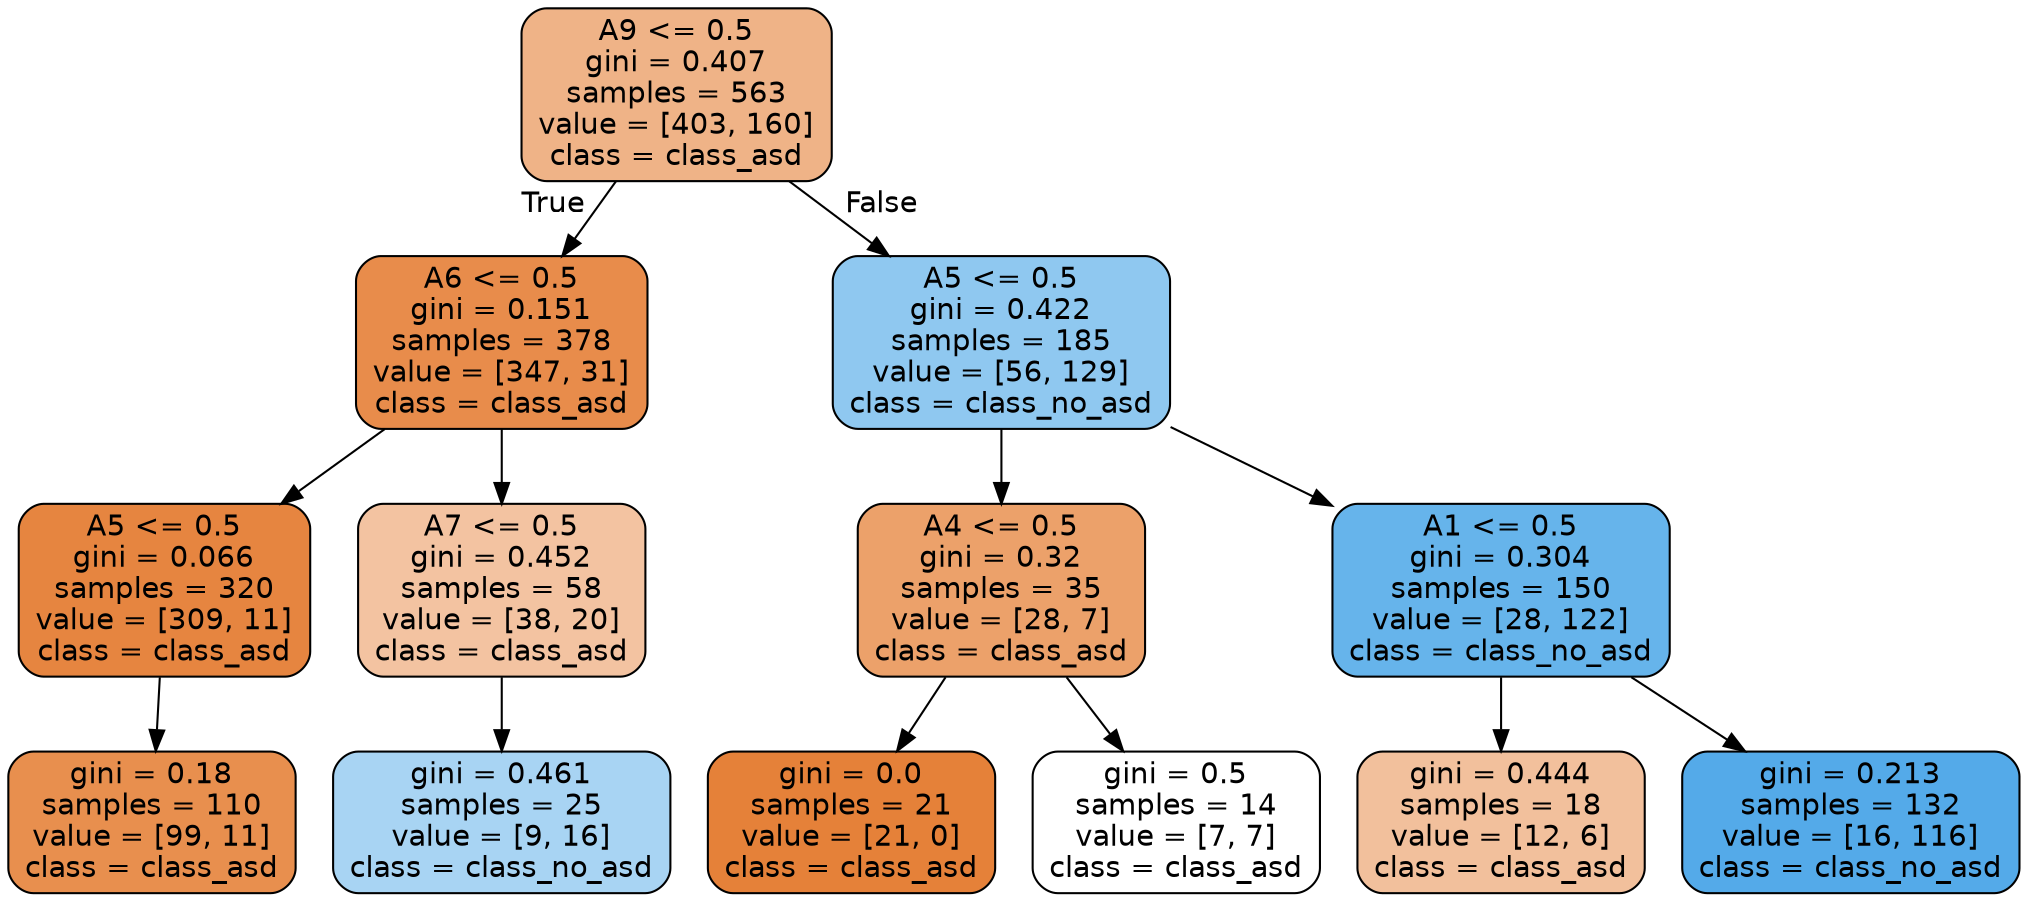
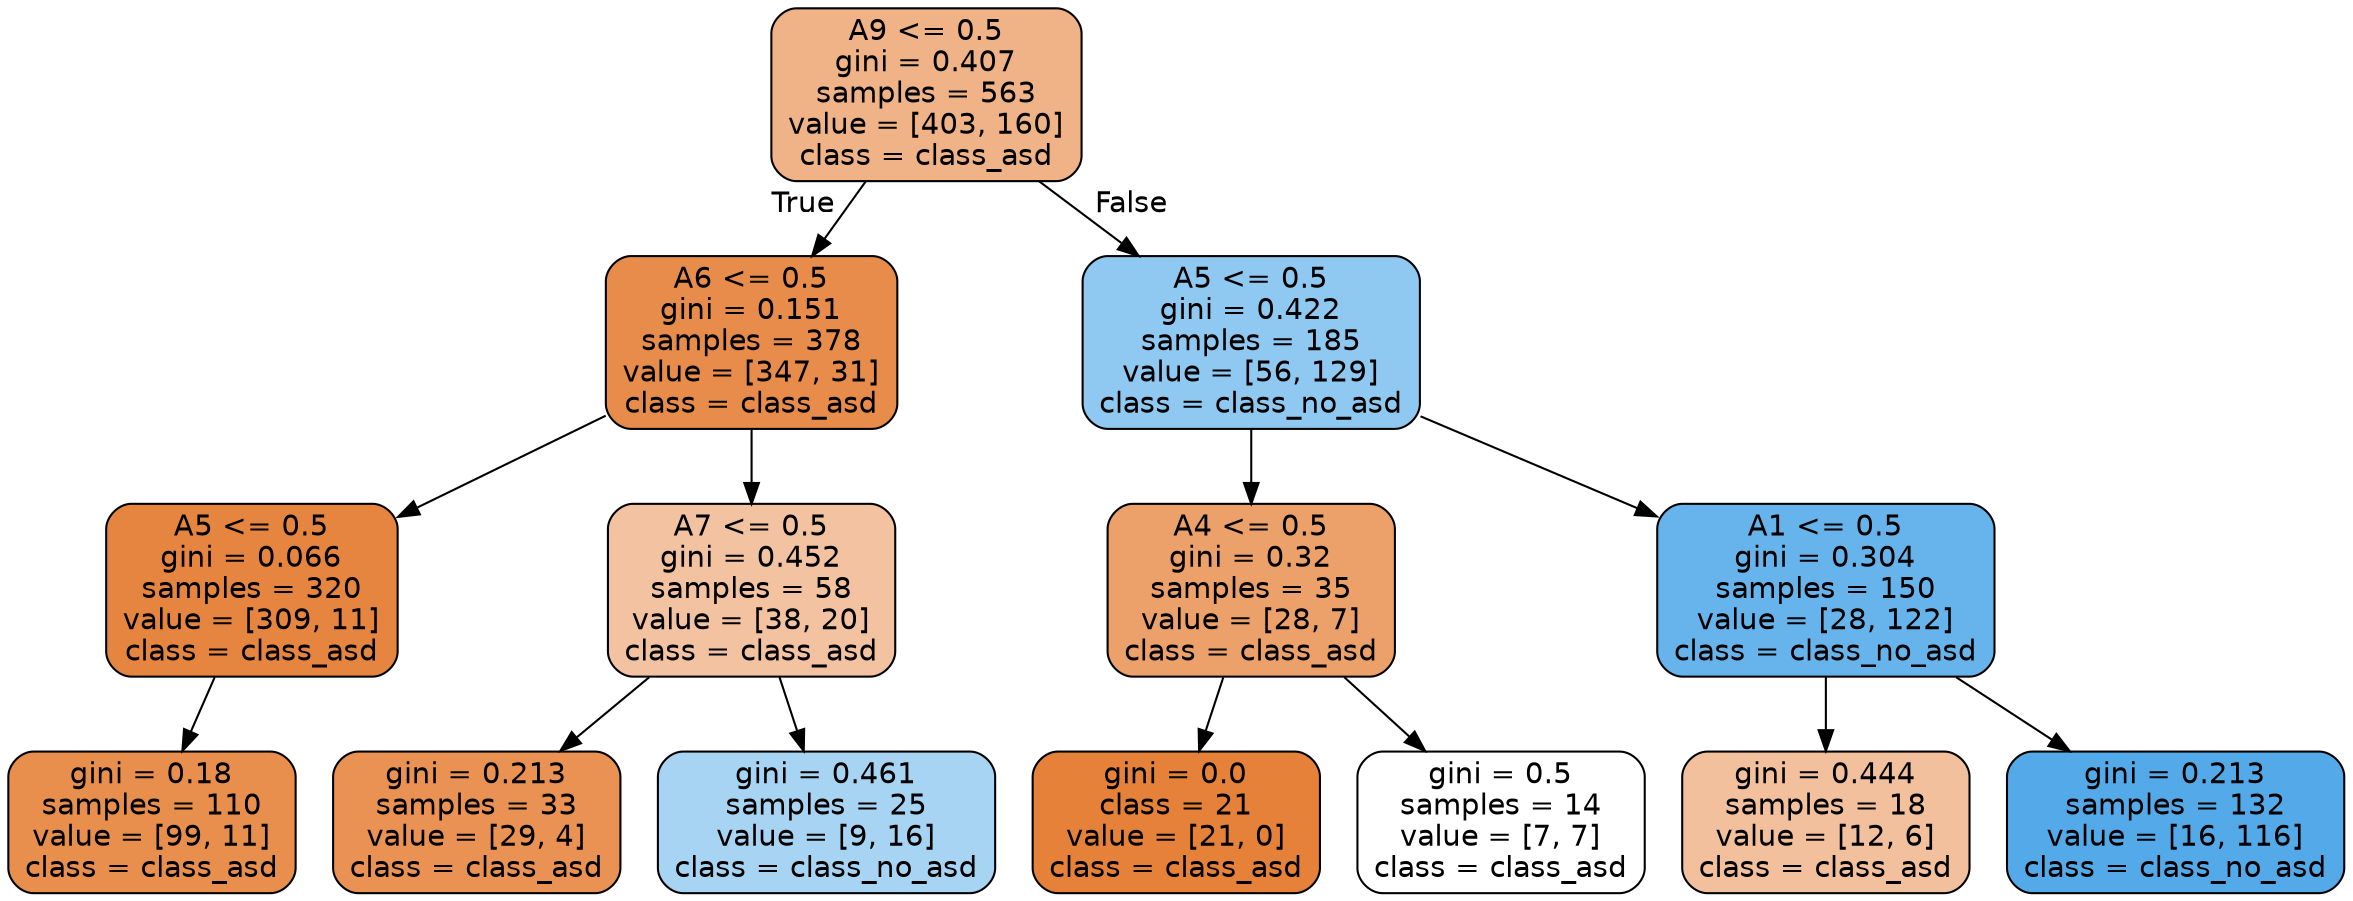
node "gini = 0.213 samples = 33 value = [29, 4] class = class_asd": added
node "gini = 0.0 samples = 21 value = [21, 0] class = class_asd": label "gini = 0.0 samples = 21 value = [21, 0] class = class_asd" -> "gini = 0.0 class = 21 value = [21, 0] class = class_asd"
